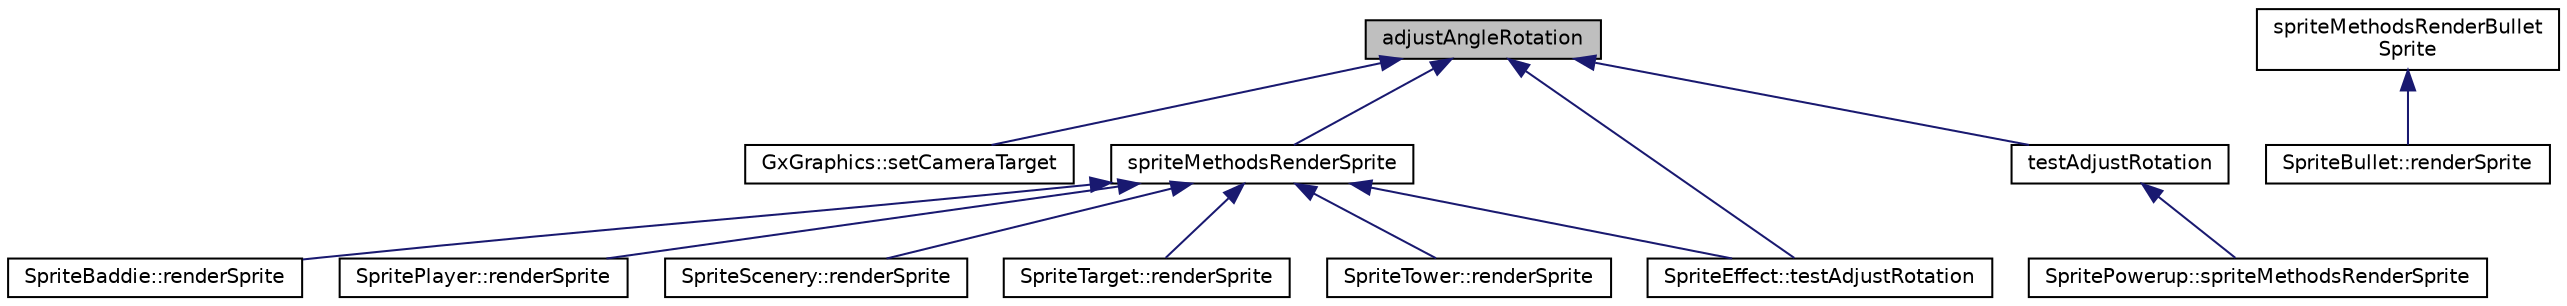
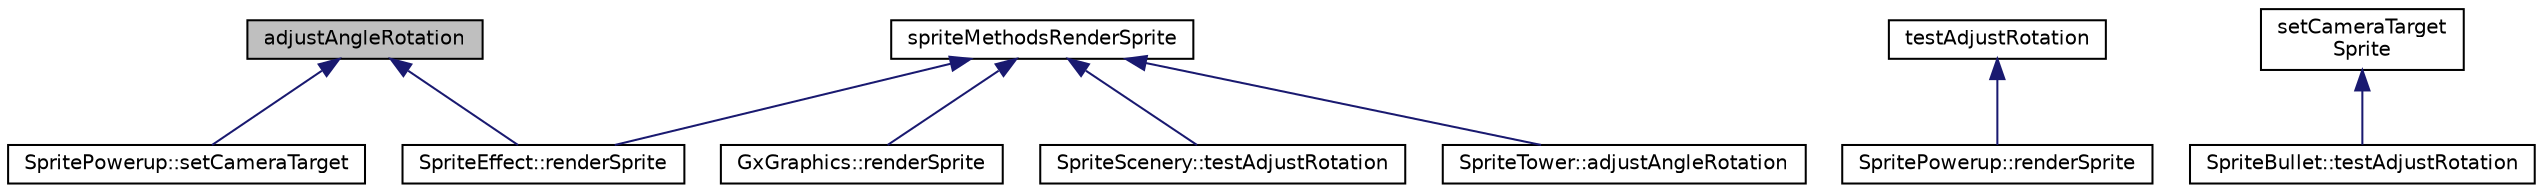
node "spriteMethodsRenderBullet Sprite": label "spriteMethodsRenderBullet Sprite" -> "setCameraTarget Sprite"
edge "testAdjustRotation" -> "adjustAngleRotation": removed
edge "spriteMethodsRenderSprite" -> "adjustAngleRotation": removed
node "GxGraphics::setCameraTarget": label "GxGraphics::setCameraTarget" -> "SpritePowerup::setCameraTarget"
node "SpriteBullet::renderSprite": label "SpriteBullet::renderSprite" -> "SpriteBullet::testAdjustRotation"
node "SpriteBaddie::renderSprite": removed
node "SpritePlayer::renderSprite": label "SpritePlayer::renderSprite" -> "GxGraphics::renderSprite"
node "SpriteScenery::renderSprite": label "SpriteScenery::renderSprite" -> "SpriteScenery::testAdjustRotation"
node "SpriteTarget::renderSprite": removed
node "SpriteTower::renderSprite": label "SpriteTower::renderSprite" -> "SpriteTower::adjustAngleRotation"
node "SpriteEffect::testAdjustRotation": label "SpriteEffect::testAdjustRotation" -> "SpriteEffect::renderSprite"
node "SpritePowerup::spriteMethodsRenderSprite": label "SpritePowerup::spriteMethodsRenderSprite" -> "SpritePowerup::renderSprite"
